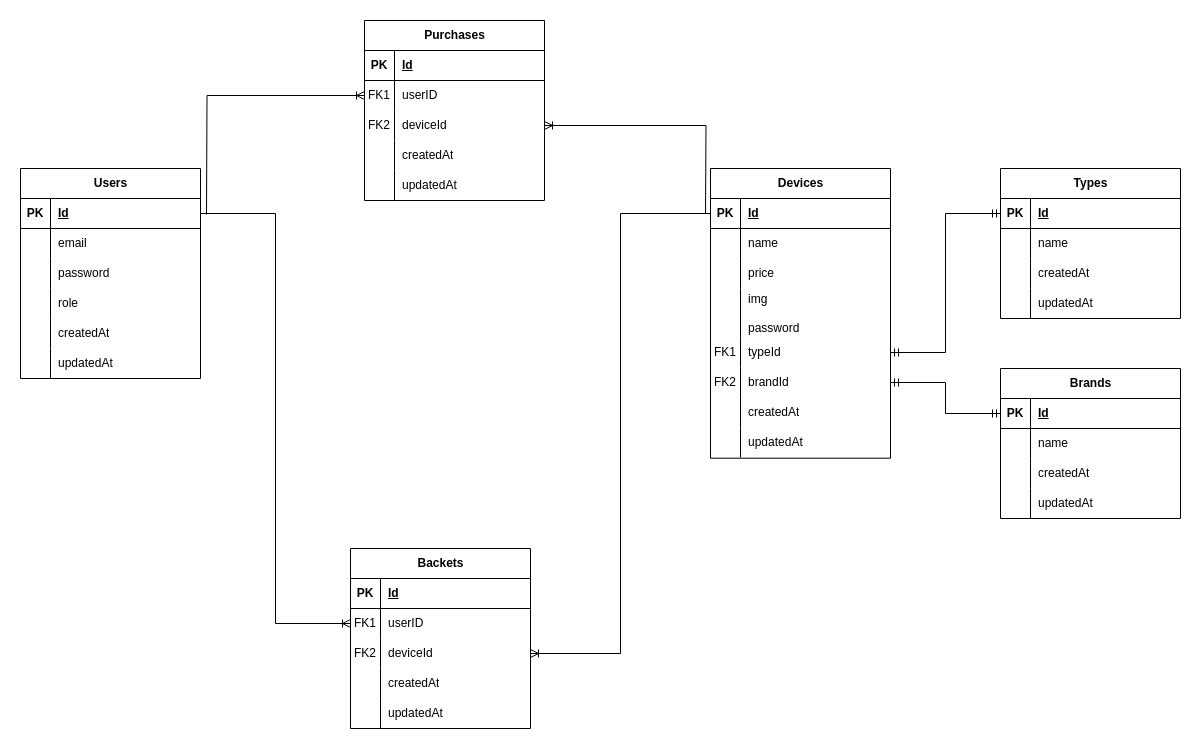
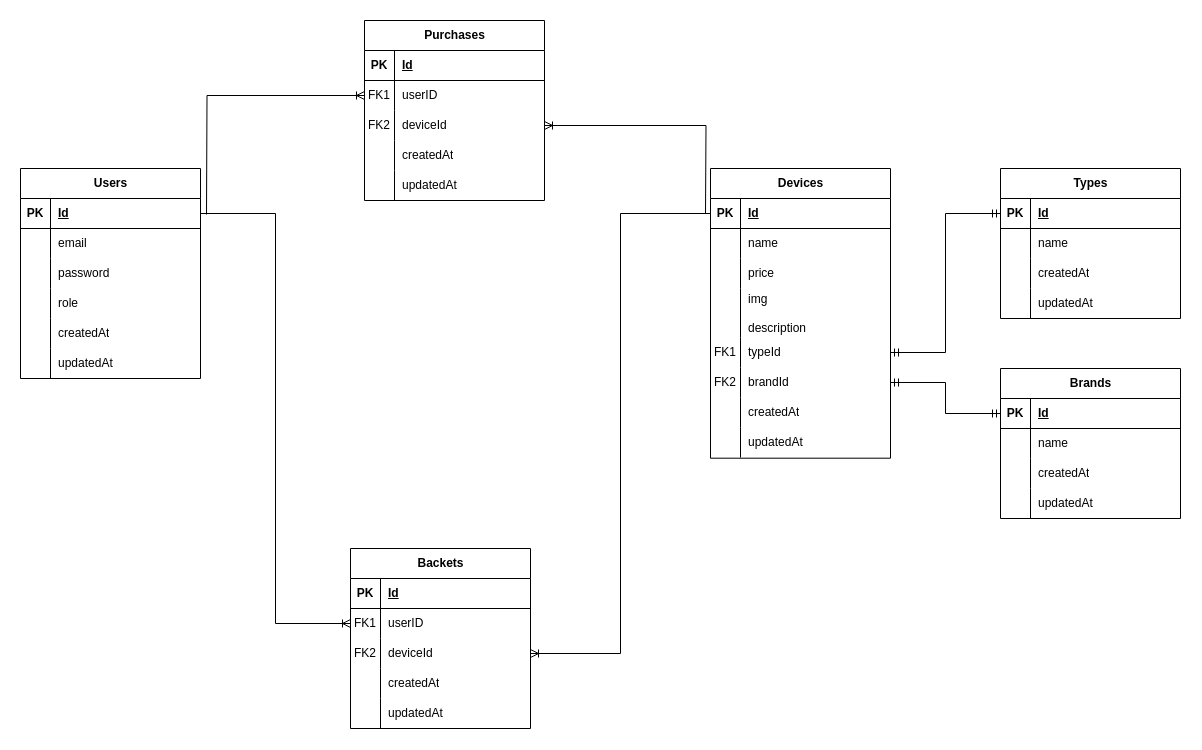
node "img password": label "img password" -> "img description"
